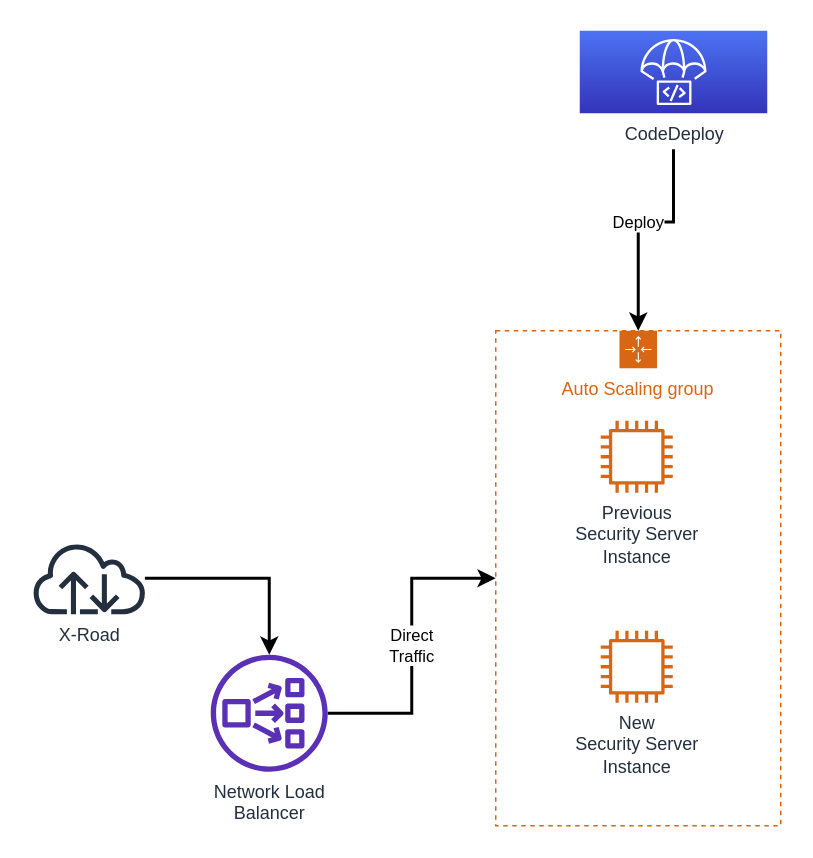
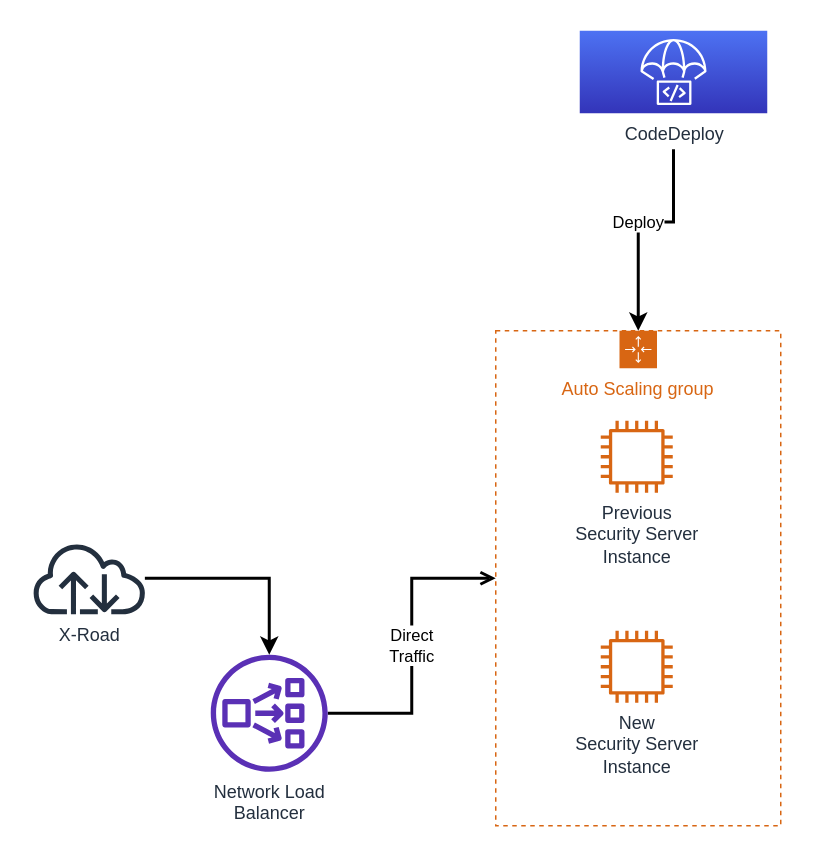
edge "Network Load Balancer" -> "Auto Scaling group": arrowhead classic -> open
